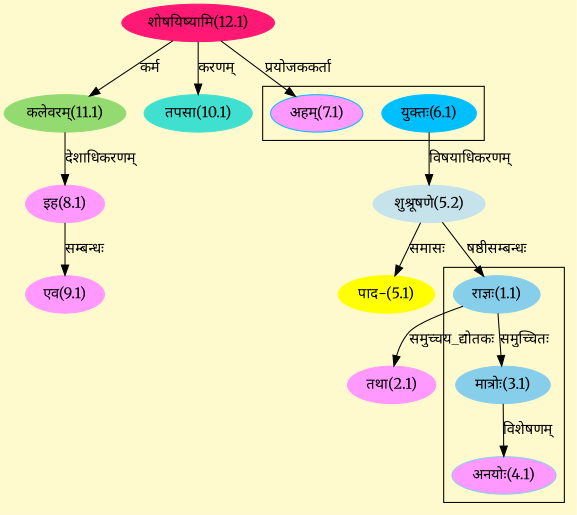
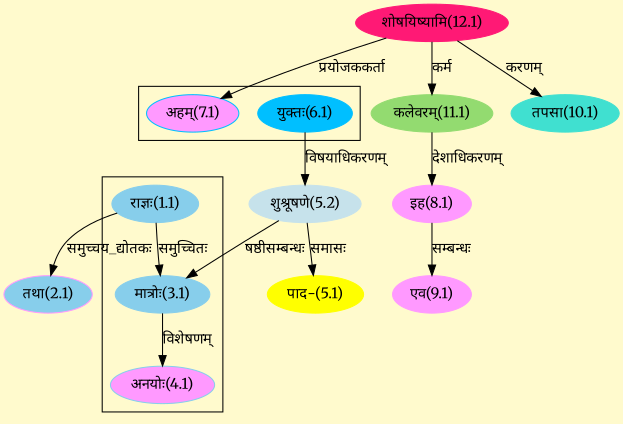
edge "शुश्रूषणे(5.2)" -> "राज्ञः(1.1)": now "शुश्रूषणे(5.2)" -> "मात्रोः(3.1)"
node "तथा(2.1)": fillcolor #ff99ff -> #87ceeb
